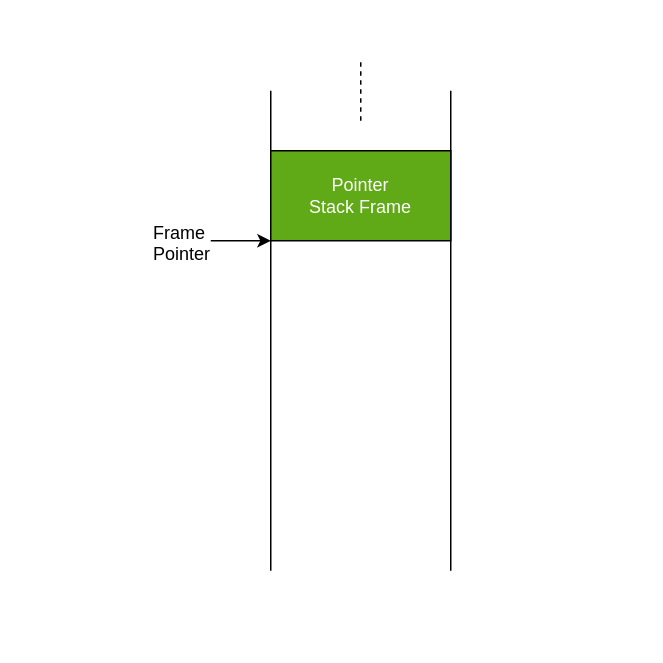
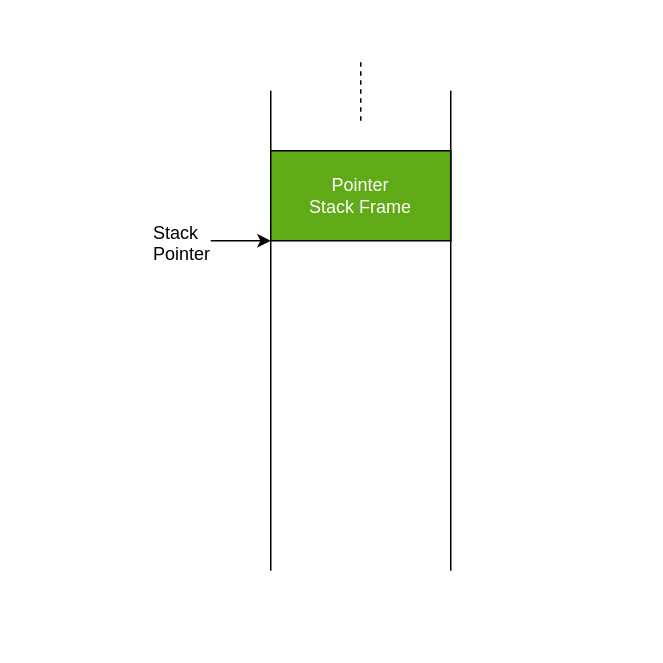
node "Frame Pointer": label "Frame Pointer" -> "Stack Pointer"
